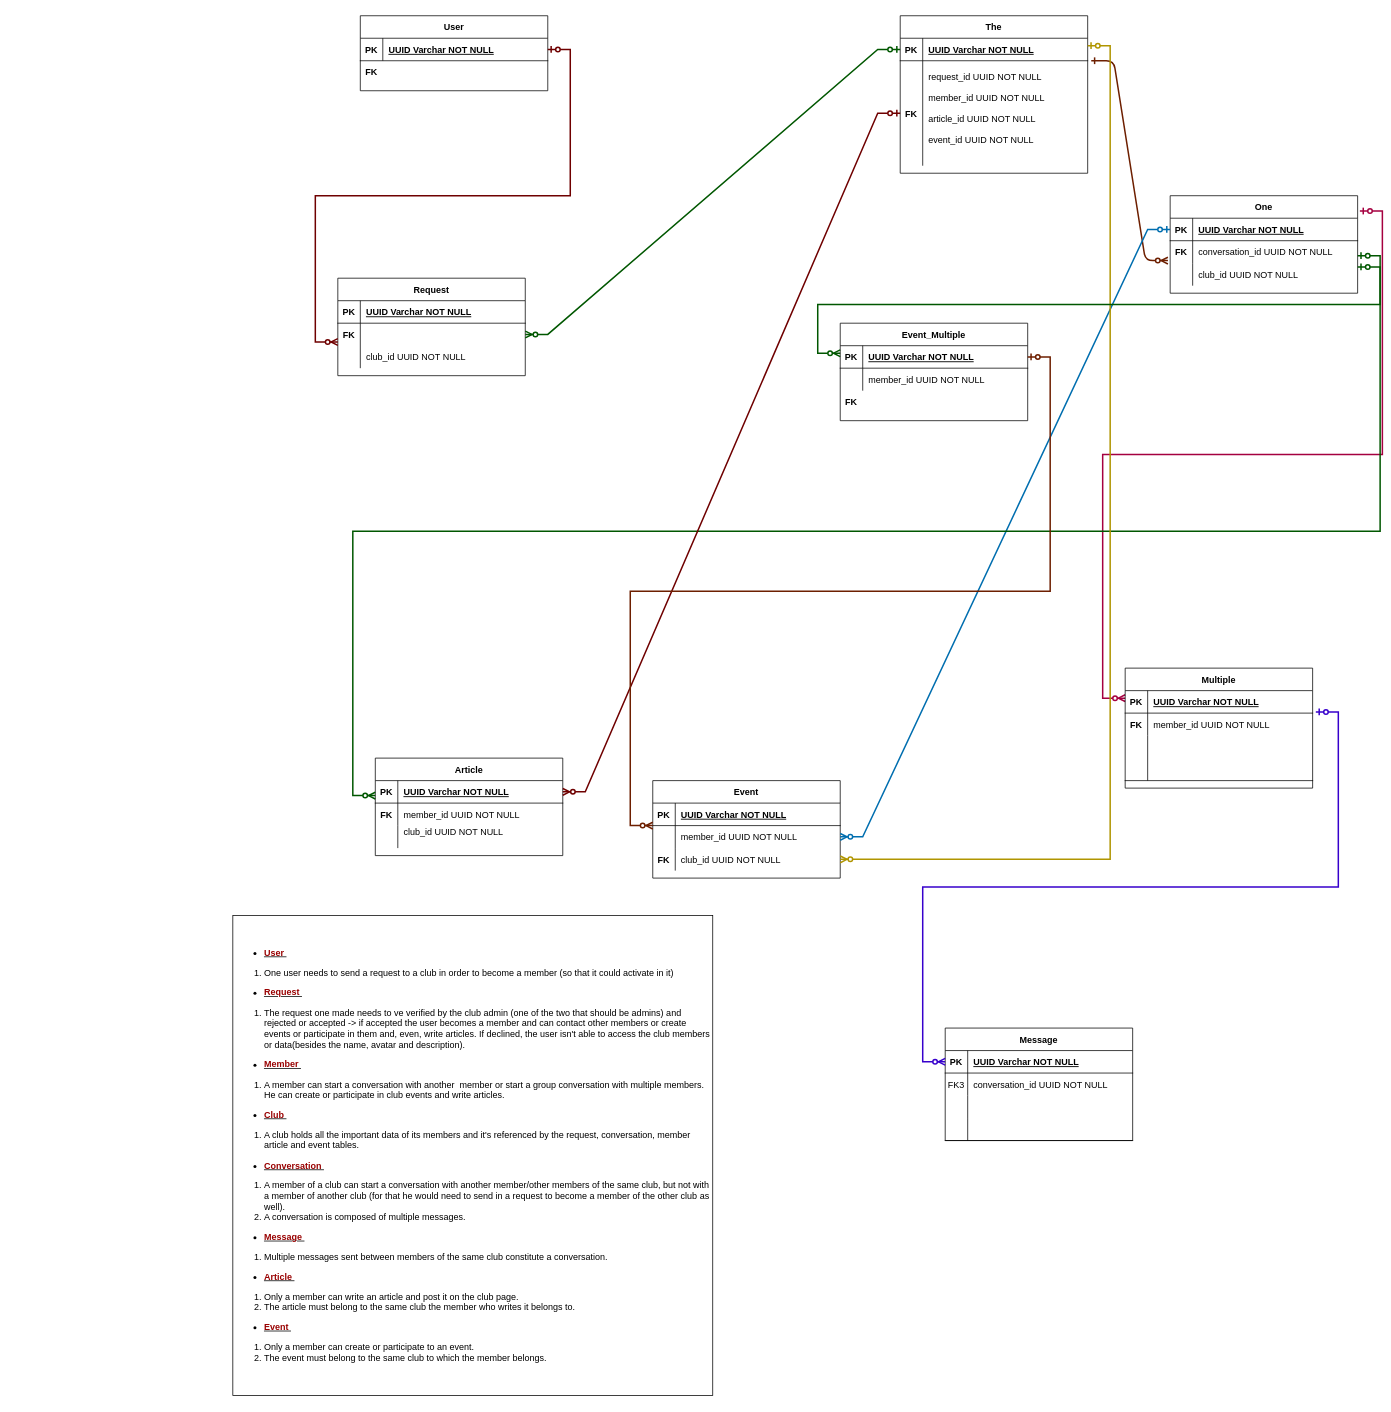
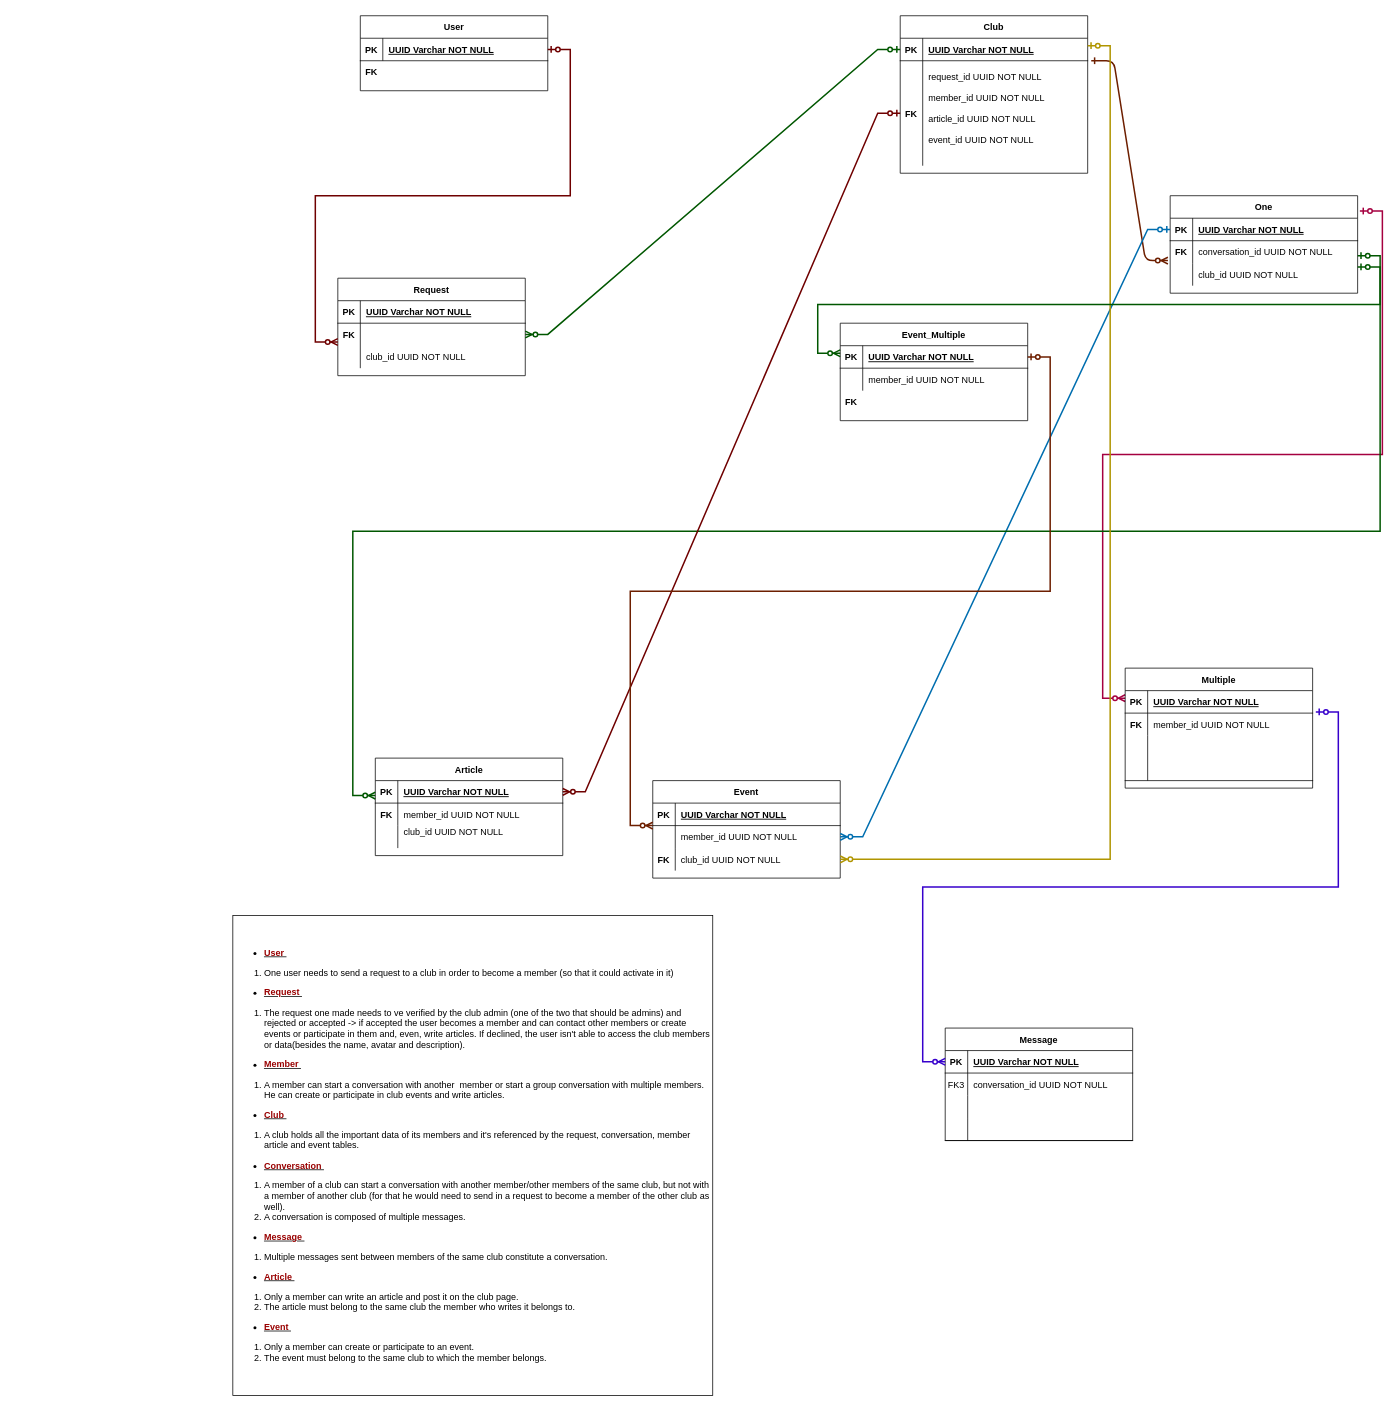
node "The": label "The" -> "Club"
